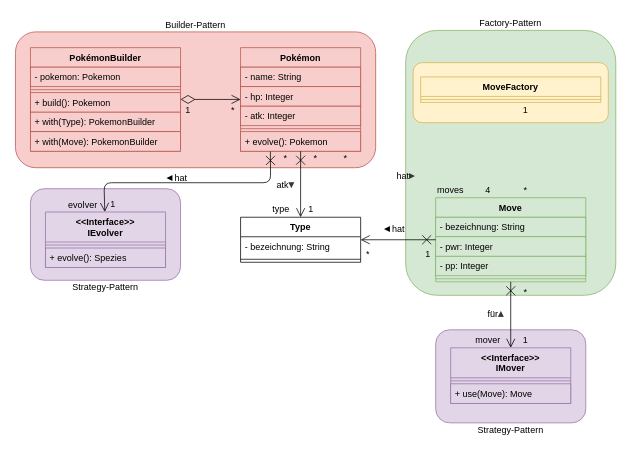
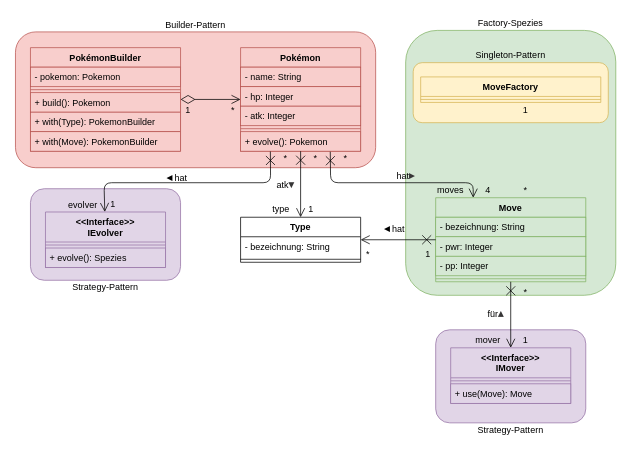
node "Factory-Pattern": label "Factory-Pattern" -> "Factory-Spezies"
node "Singleton-Pattern": added
edge "+ evolve(): Pokemon" -- "Move": added
